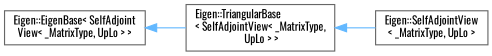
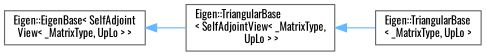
node "Eigen::SelfAdjointView < _MatrixType, UpLo >": label "Eigen::SelfAdjointView < _MatrixType, UpLo >" -> "Eigen::TriangularBase < _MatrixType, UpLo >"
